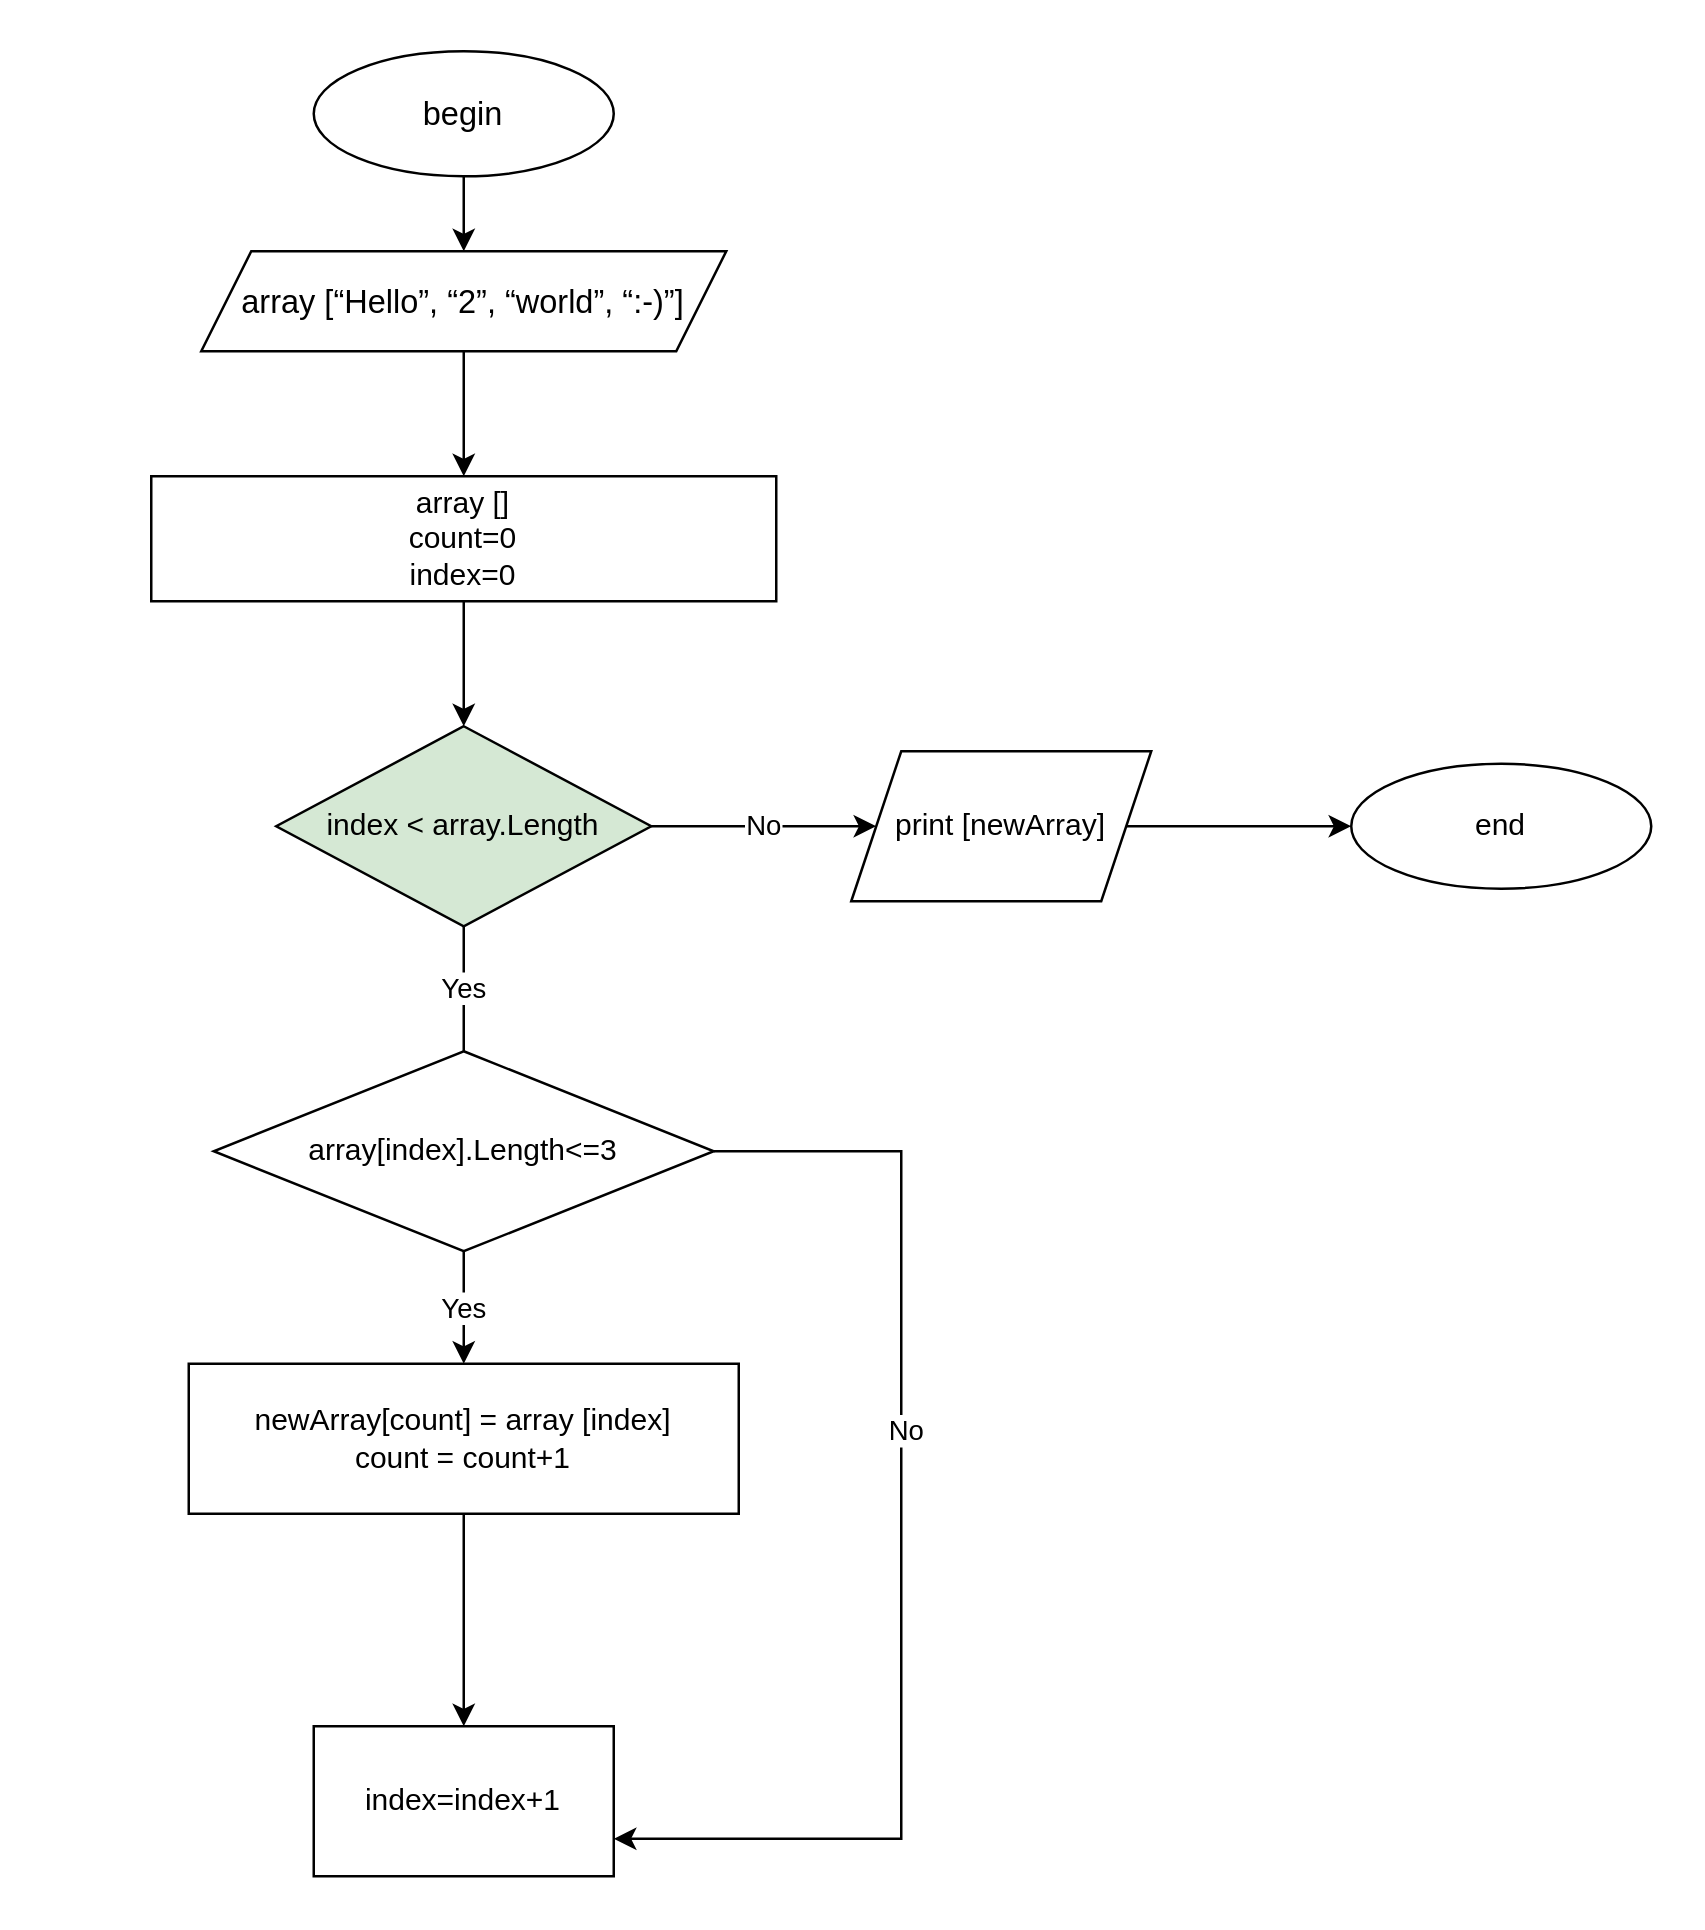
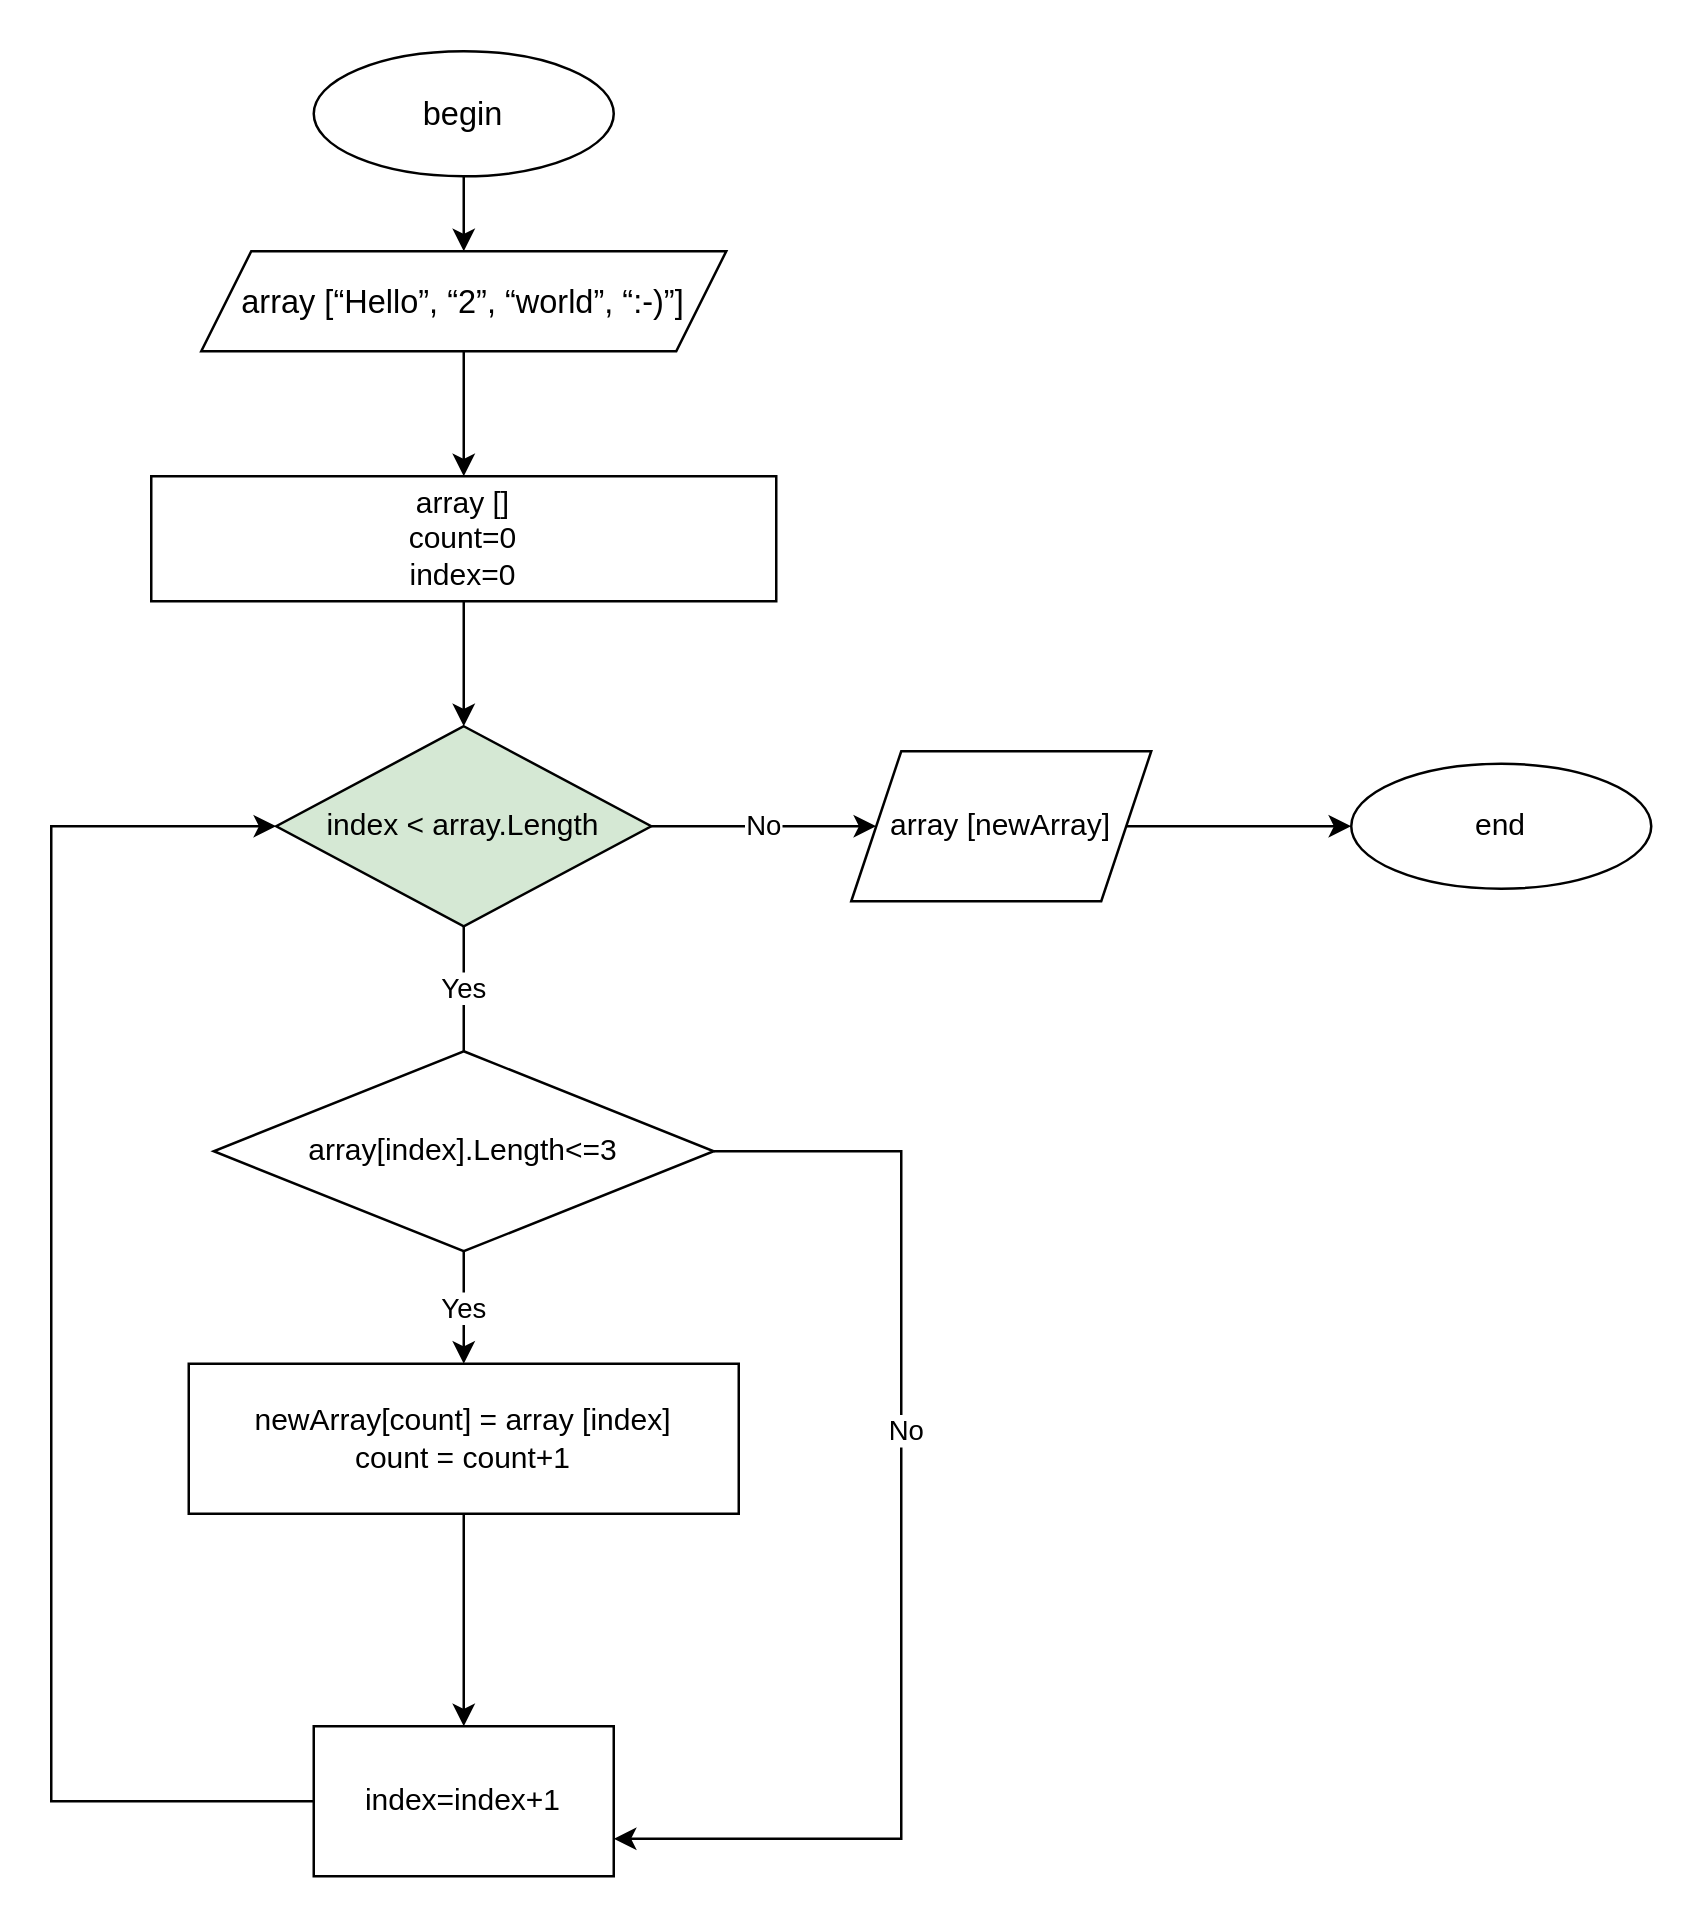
node "print [newArray]": label "print [newArray]" -> "array [newArray]"
edge "index=index+1" -> "index < array.Length": added
